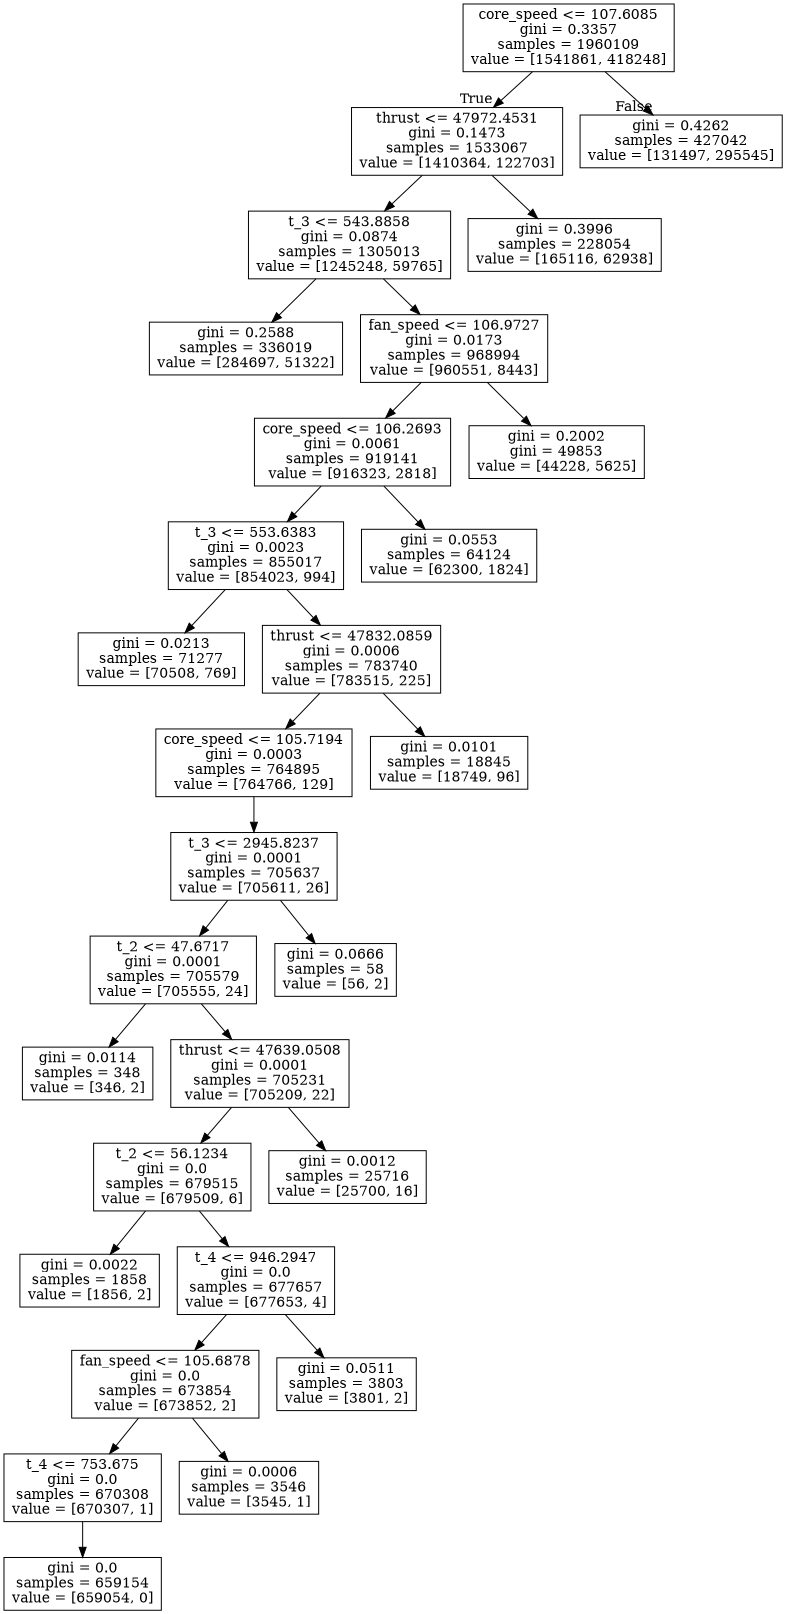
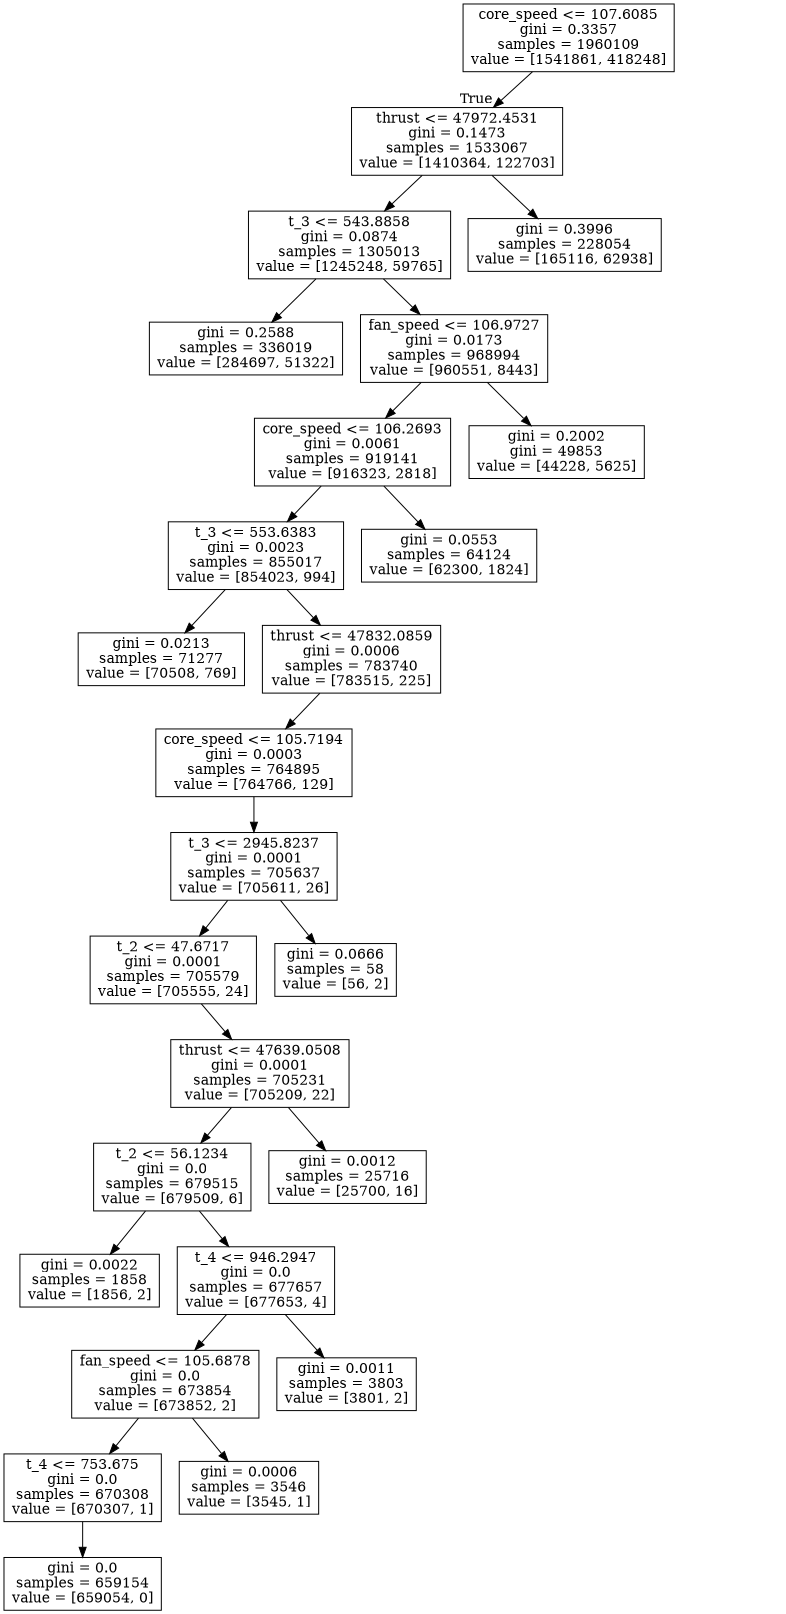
node "gini = 0.4262 samples = 427042 value = [131497, 295545]": removed
node "gini = 0.0101 samples = 18845 value = [18749, 96]": removed
node "gini = 0.0114 samples = 348 value = [346, 2]": removed
node "gini = 0.0511 samples = 3803 value = [3801, 2]": label "gini = 0.0511 samples = 3803 value = [3801, 2]" -> "gini = 0.0011 samples = 3803 value = [3801, 2]"
